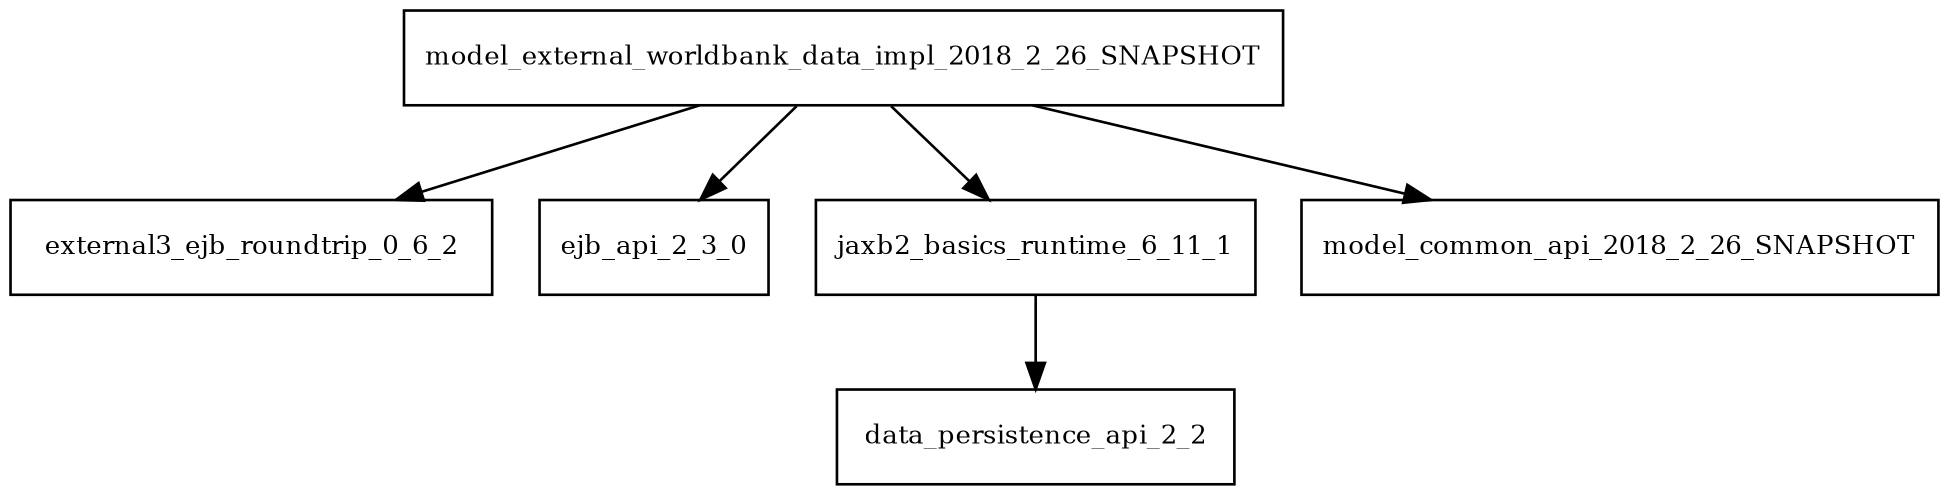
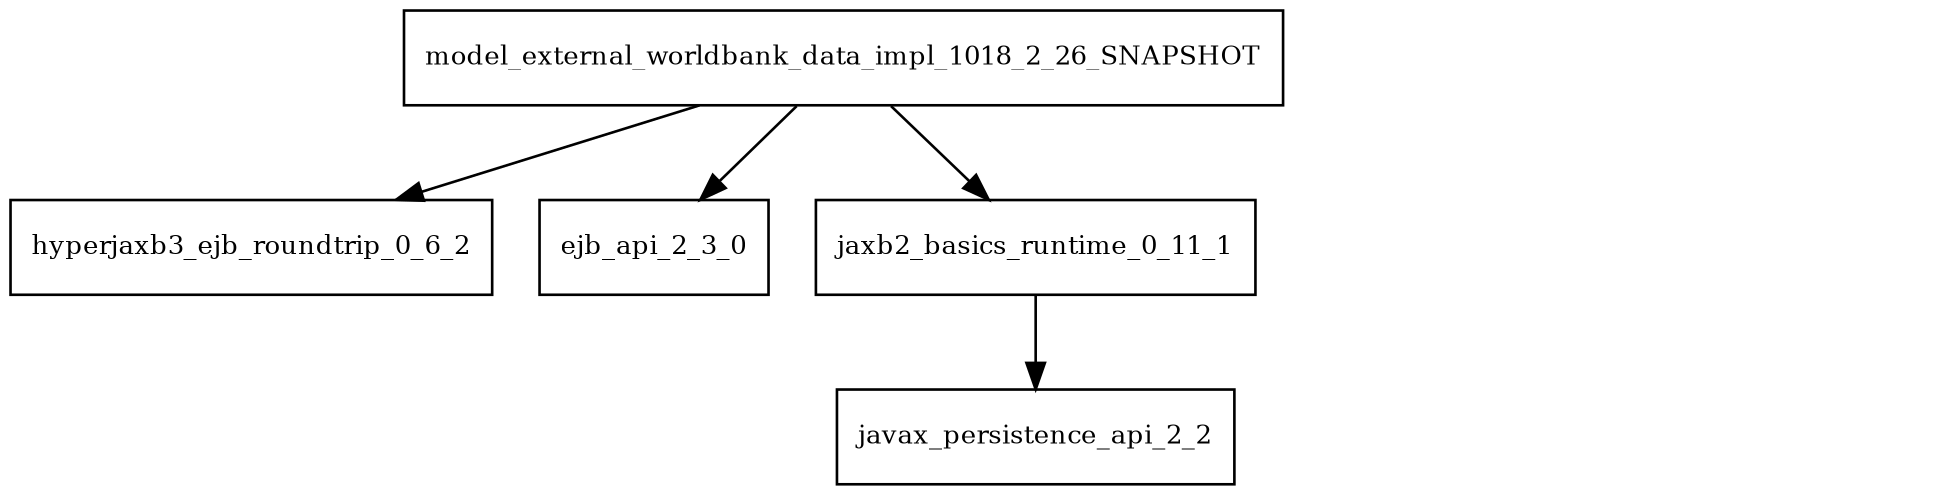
node "model_external_worldbank_data_impl_2018_2_26_SNAPSHOT": label "model_external_worldbank_data_impl_2018_2_26_SNAPSHOT" -> "model_external_worldbank_data_impl_1018_2_26_SNAPSHOT"
node "external3_ejb_roundtrip_0_6_2": label "external3_ejb_roundtrip_0_6_2" -> "hyperjaxb3_ejb_roundtrip_0_6_2"
node "jaxb2_basics_runtime_6_11_1": label "jaxb2_basics_runtime_6_11_1" -> "jaxb2_basics_runtime_0_11_1"
node "model_common_api_2018_2_26_SNAPSHOT": removed
node "data_persistence_api_2_2": label "data_persistence_api_2_2" -> "javax_persistence_api_2_2"
